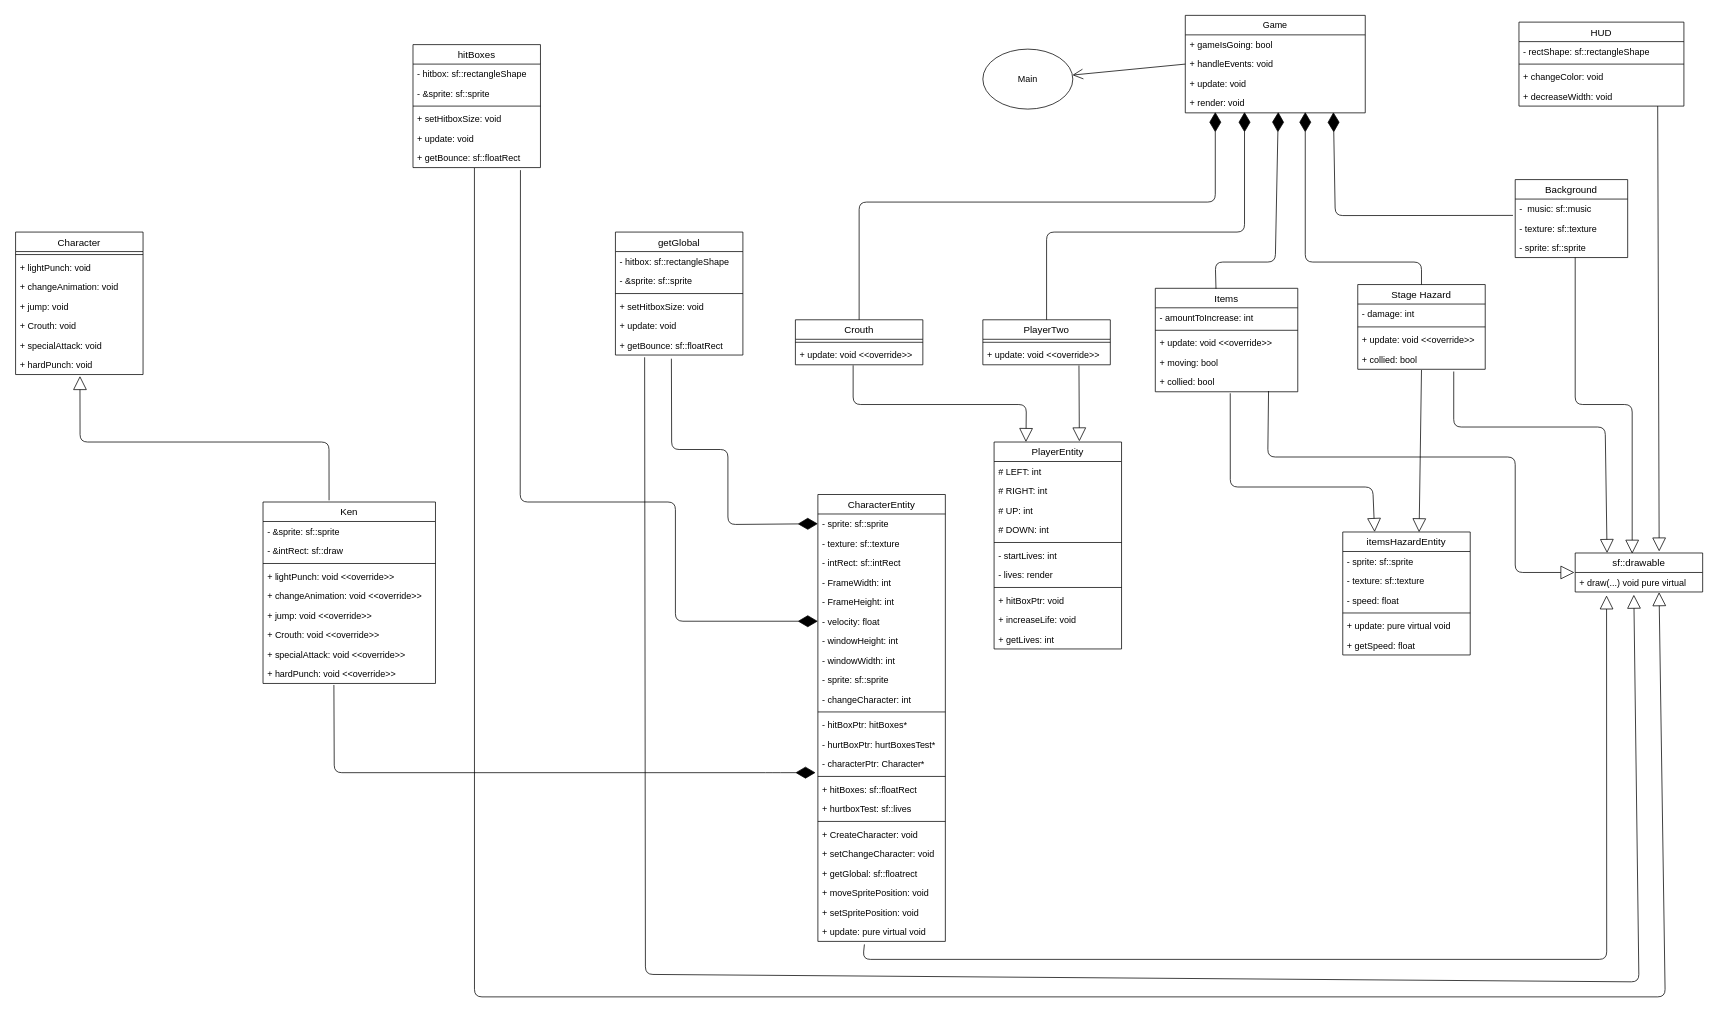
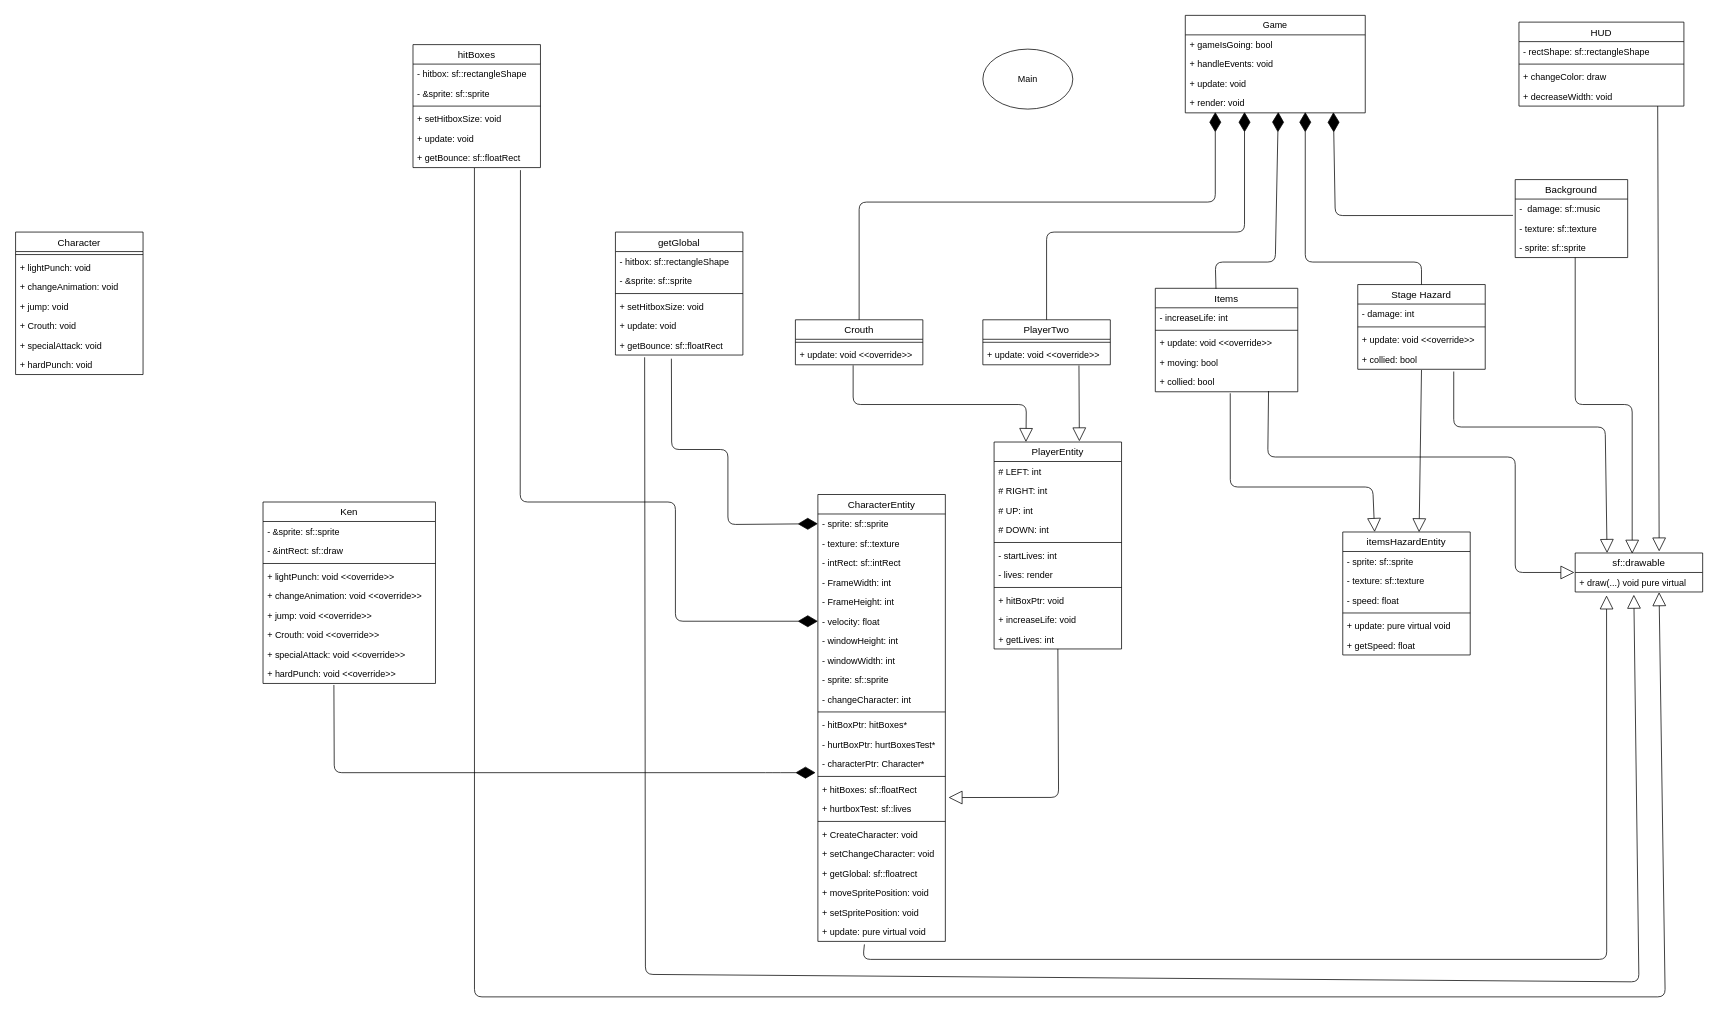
edge "+ handleEvents: void" -> "Main": removed
node "+ changeColor: void": label "+ changeColor: void" -> "+ changeColor: draw"
node "- music: sf::music": label "- music: sf::music" -> "- damage: sf::music"
node "- amountToIncrease: int": label "- amountToIncrease: int" -> "- increaseLife: int"
edge "Ken" -> "+ hardPunch: void": removed
edge "+ getLives: int" -> "+ hurtboxTest: sf::lives": added
